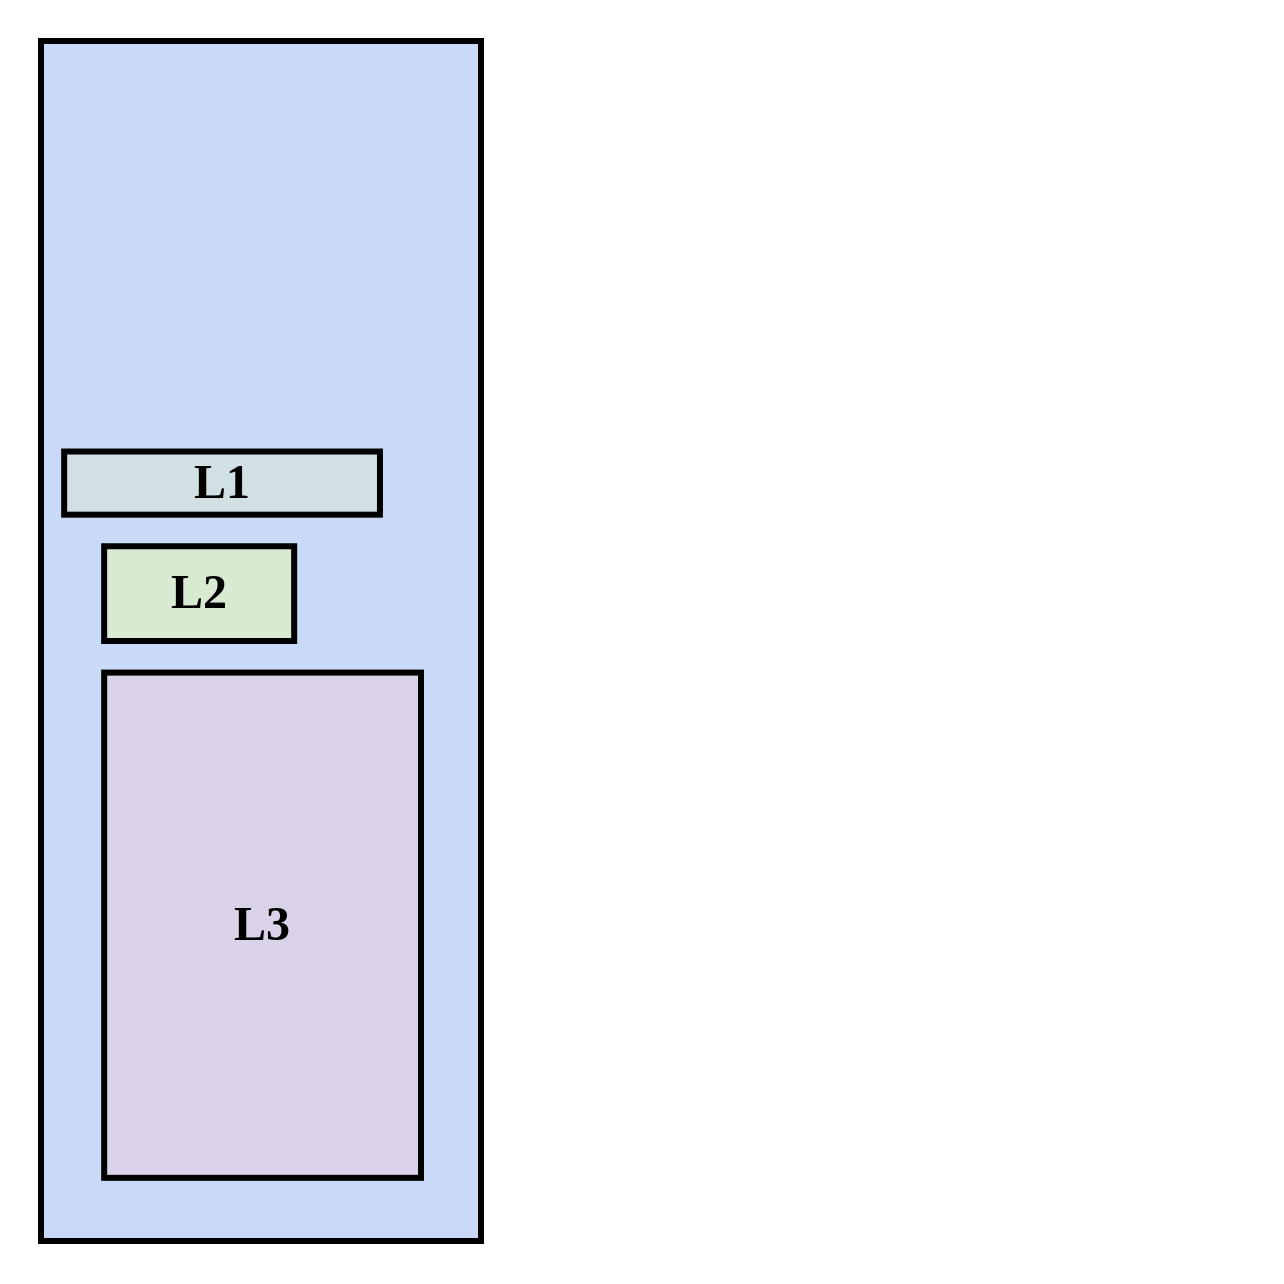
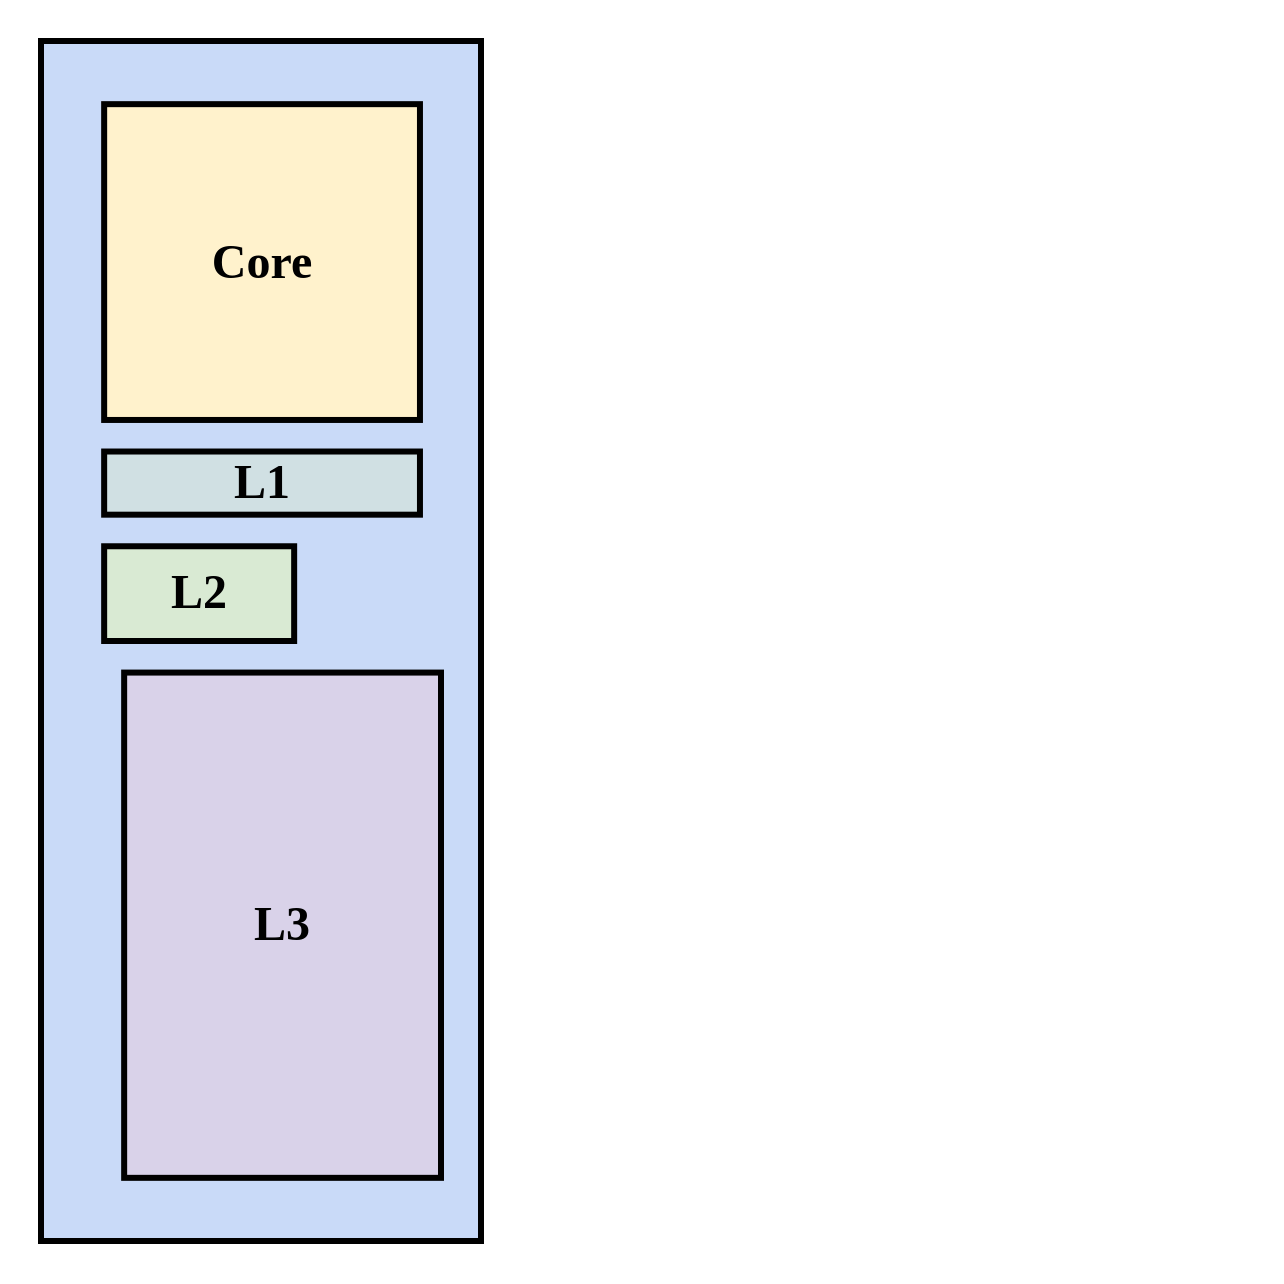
node "Core": added
node "L1": moved (222, 483) -> (262, 483)
node "L3": moved (263, 925) -> (283, 925)
